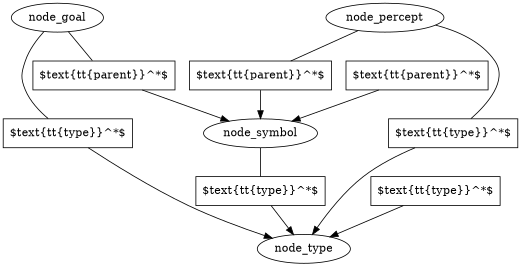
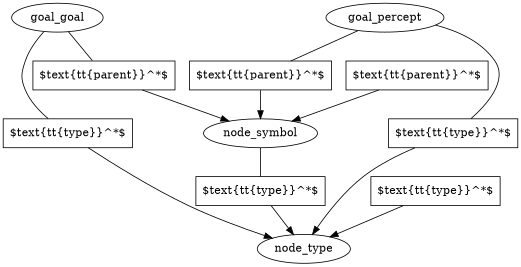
node "node_goal": label "node_goal" -> "goal_goal"
node "node_percept": label "node_percept" -> "goal_percept"
